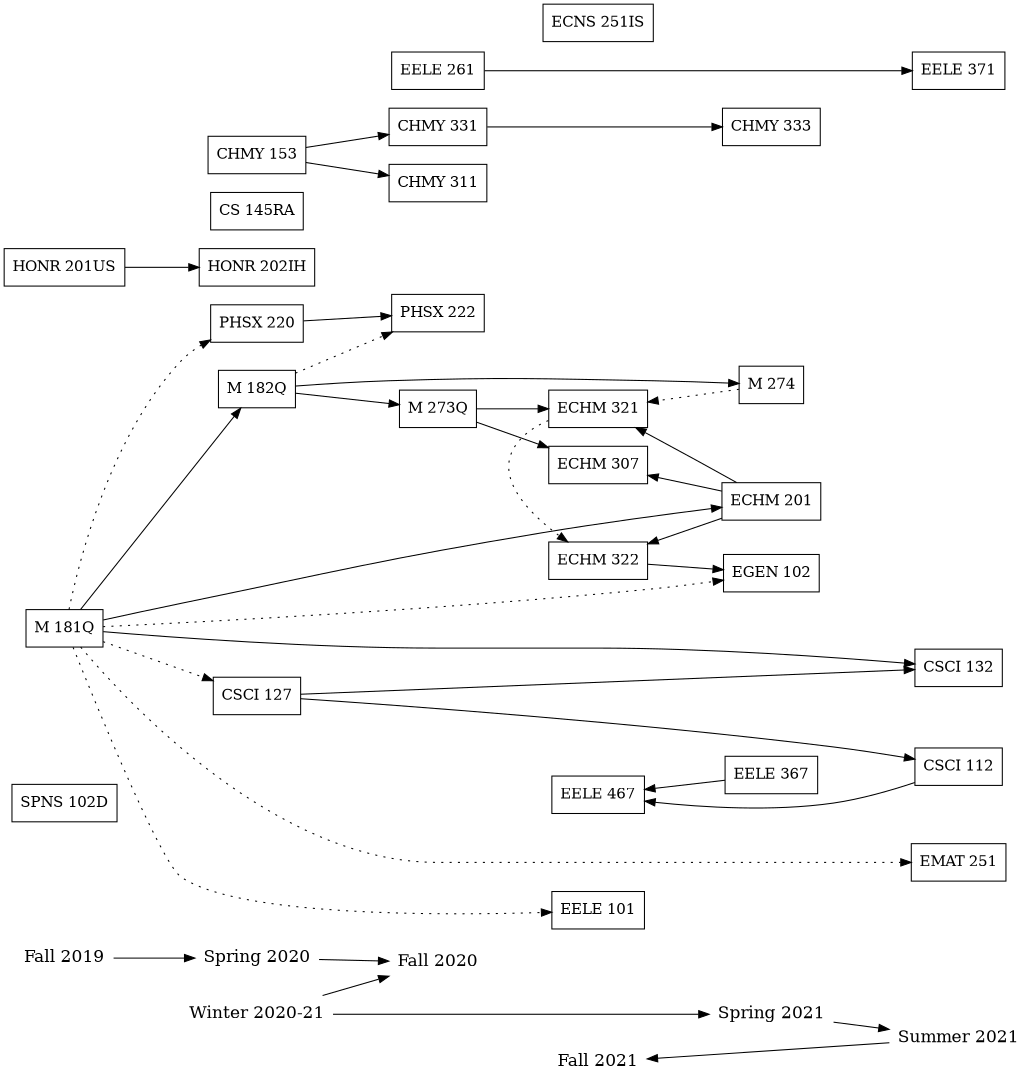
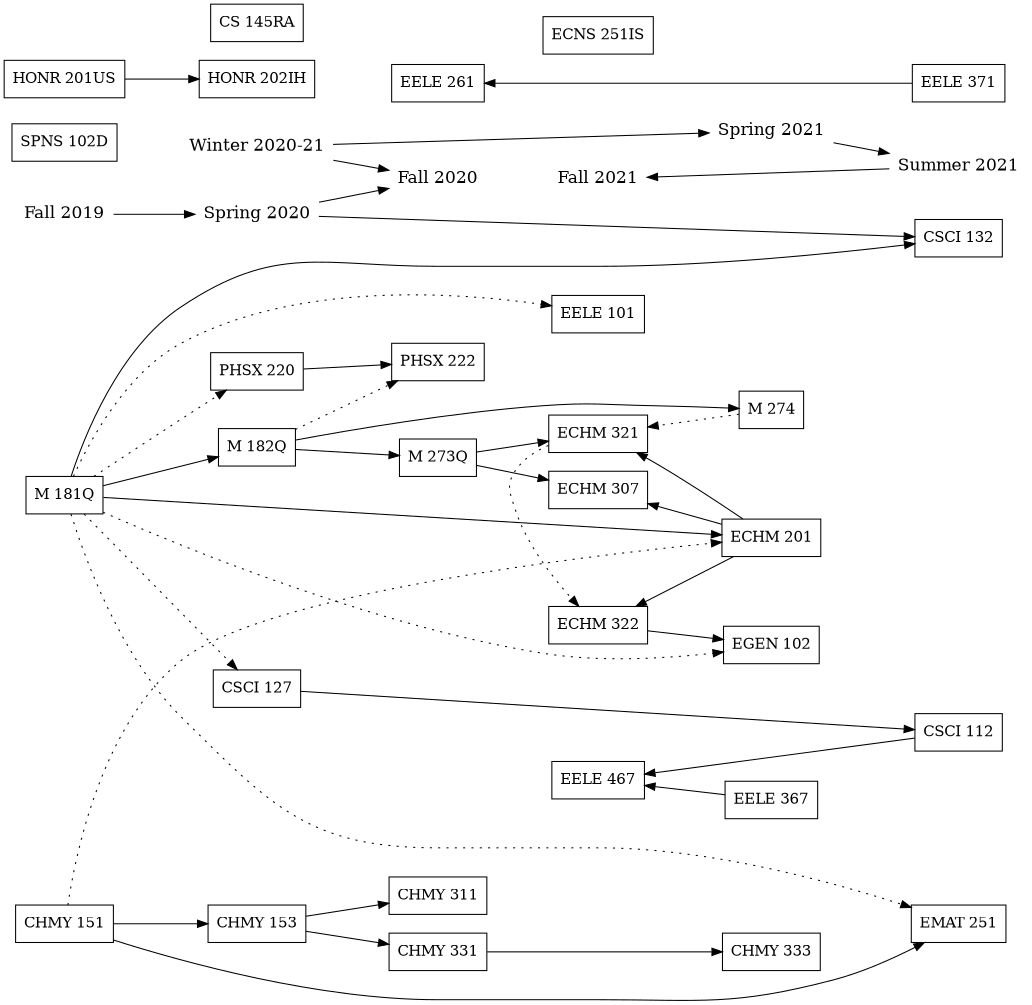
edge "EELE 261" -> "EELE 371": reversed
edge "CSCI 127" -> "CSCI 132": now "Spring 2020" -> "CSCI 132"
node "CHMY 151": added
